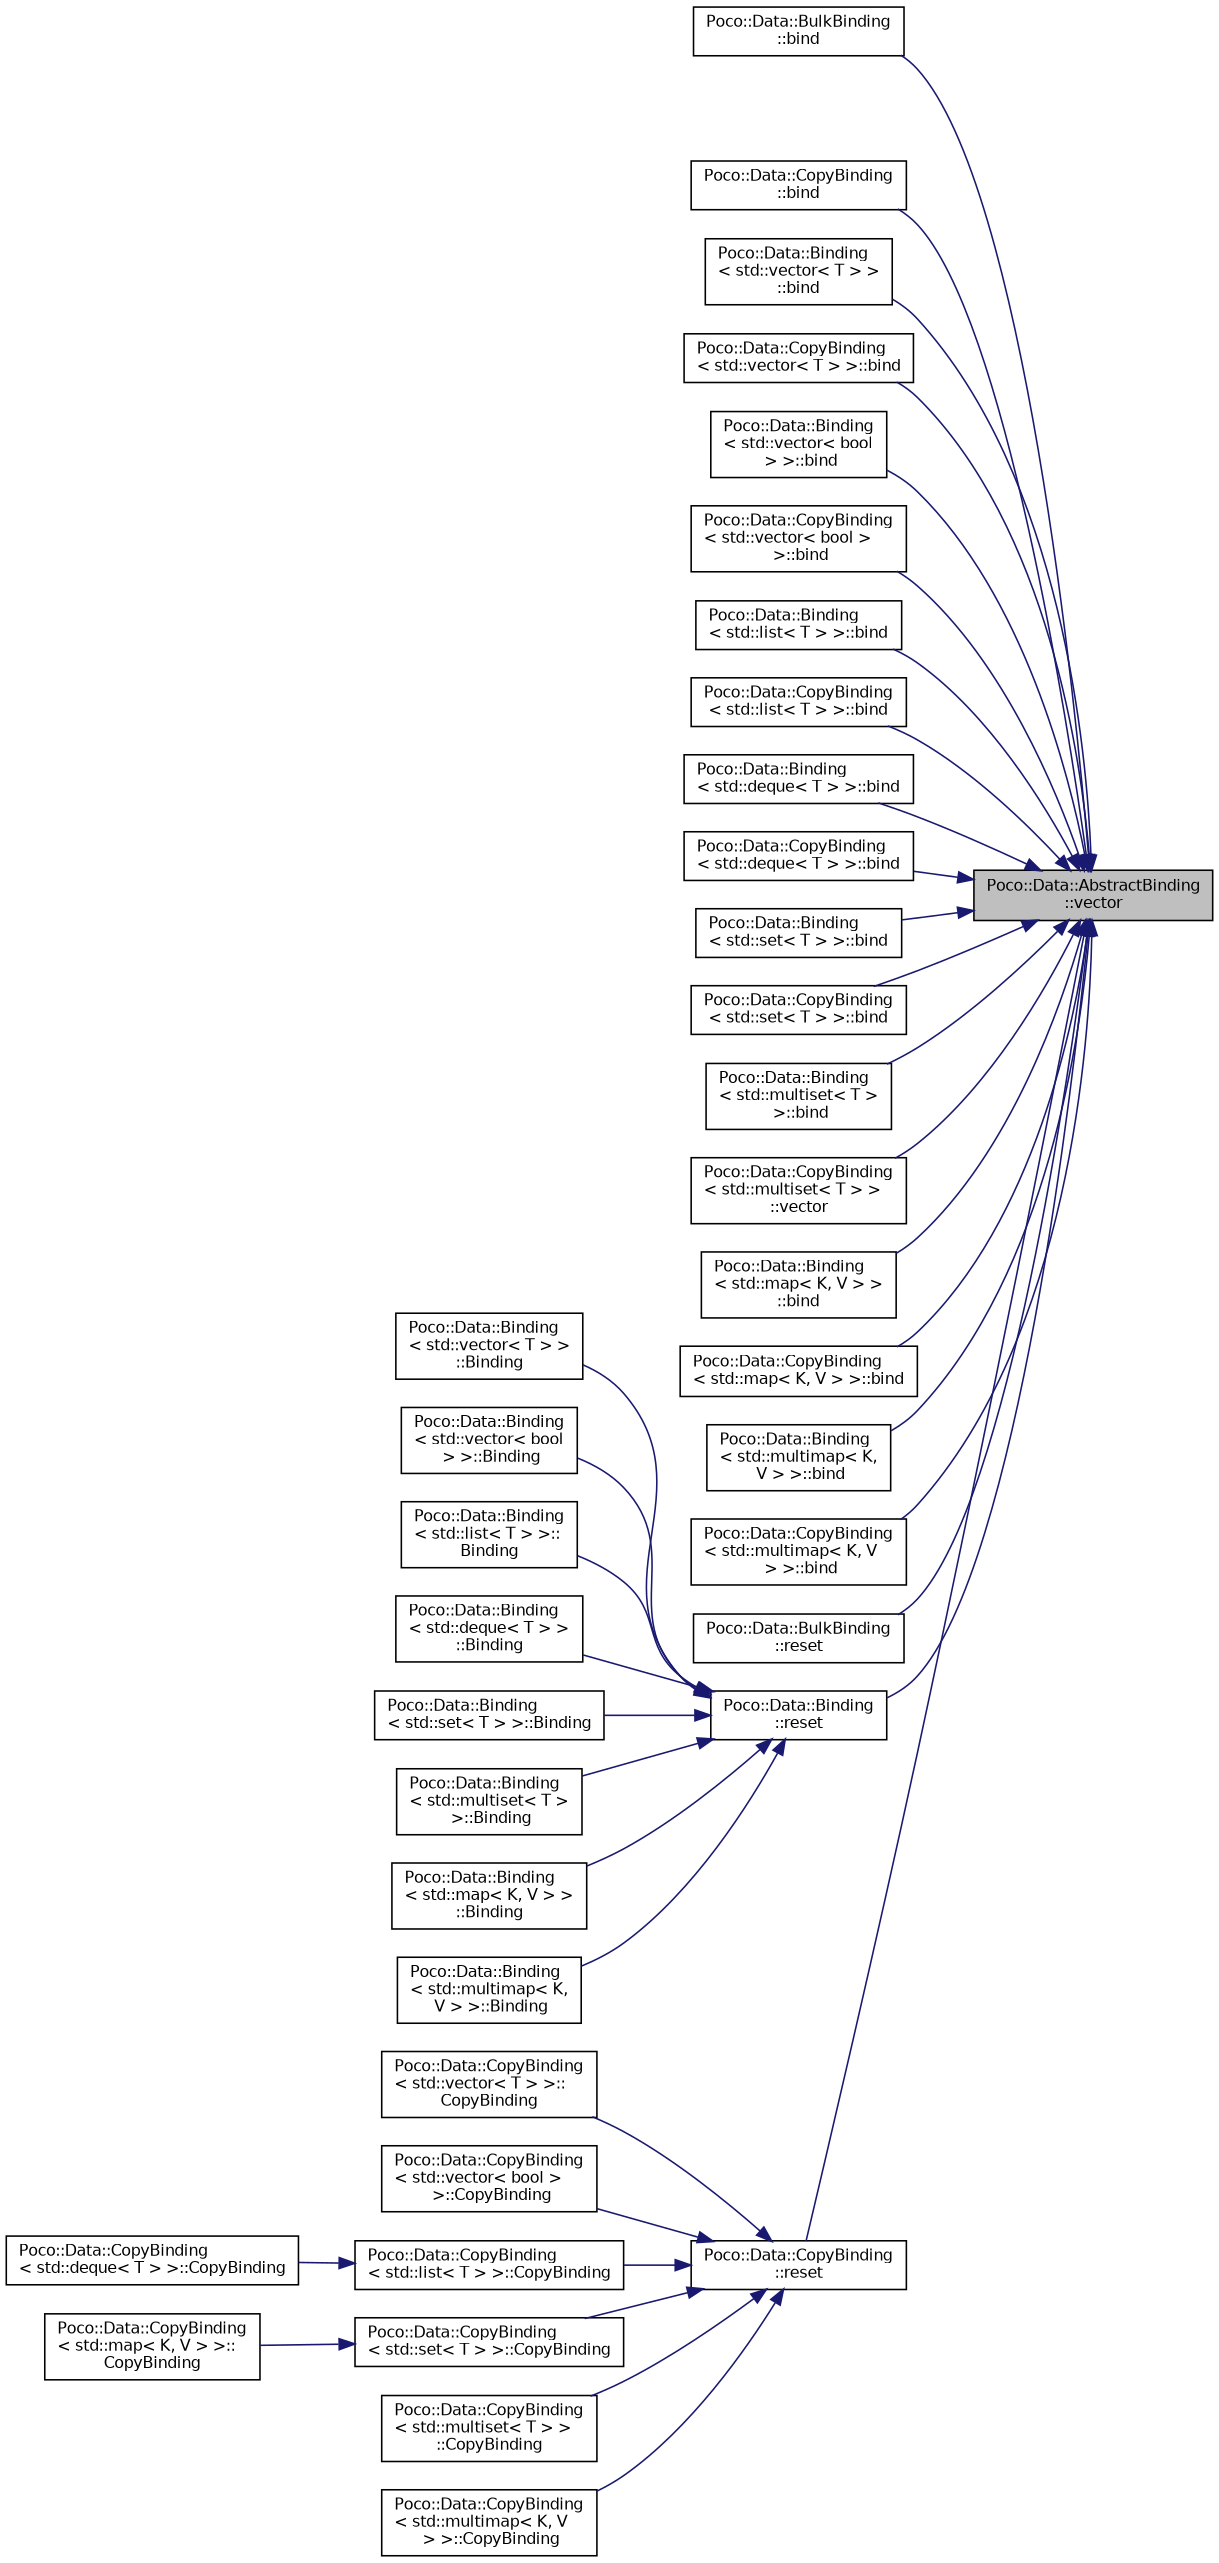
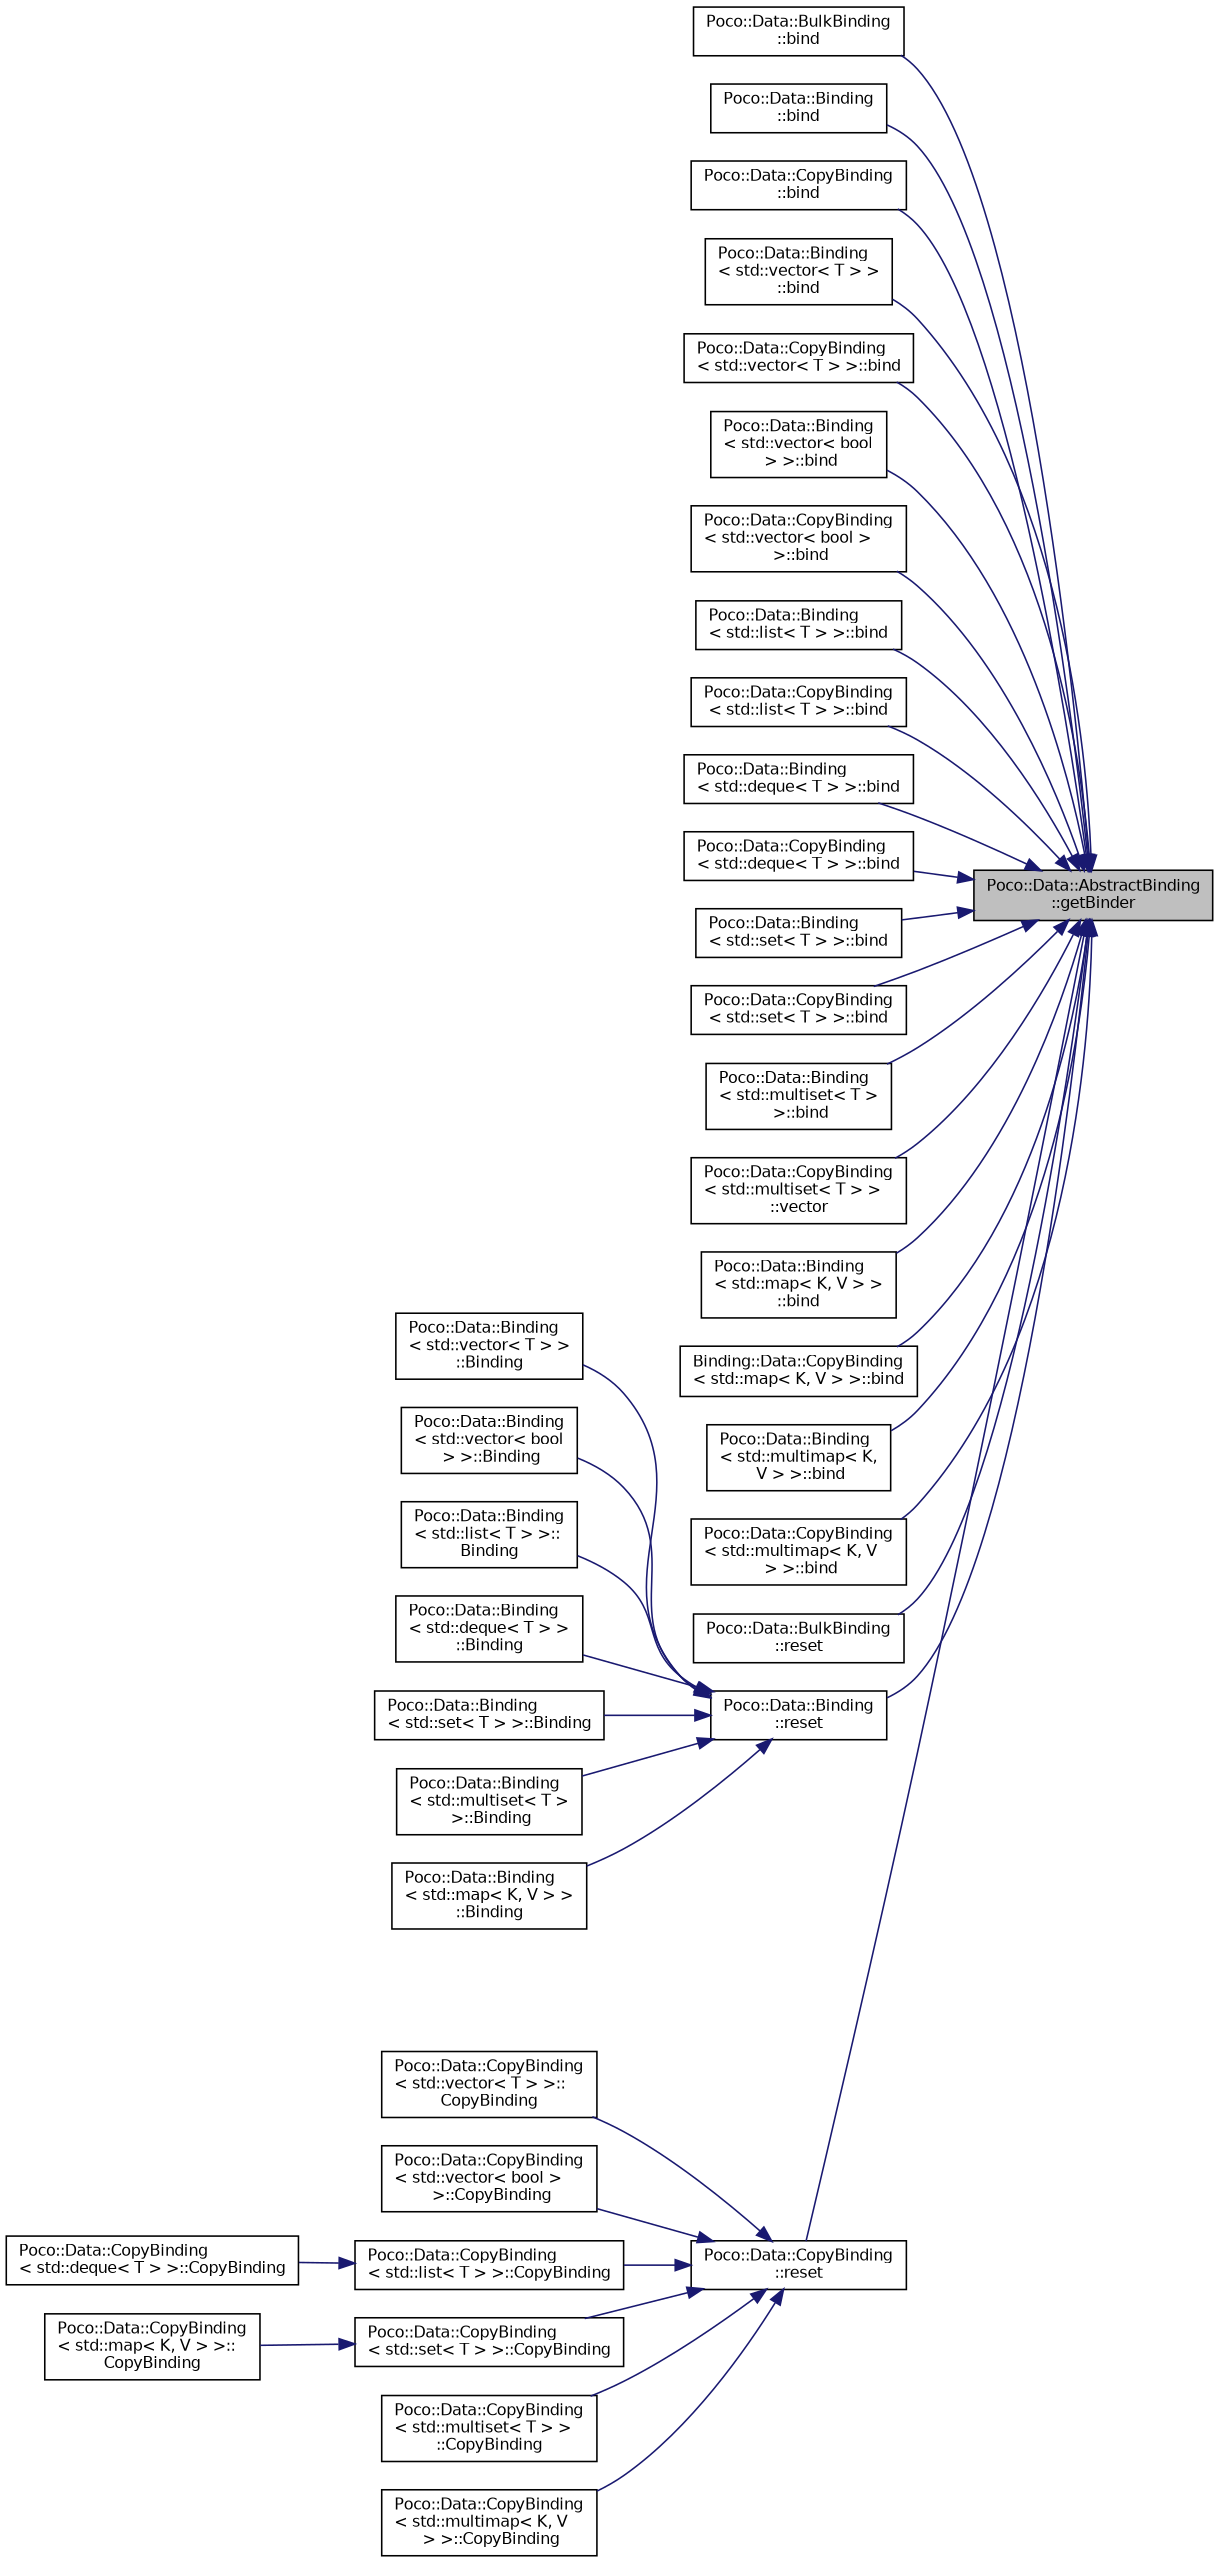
node "Poco::Data::Binding ::bind": added
node "Poco::Data::AbstractBinding ::vector": label "Poco::Data::AbstractBinding ::vector" -> "Poco::Data::AbstractBinding ::getBinder"
node "Poco::Data::CopyBinding < std::map< K, V > >::bind": label "Poco::Data::CopyBinding < std::map< K, V > >::bind" -> "Binding::Data::CopyBinding < std::map< K, V > >::bind"
node "Poco::Data::Binding < std::multimap< K, V > >::Binding": removed
